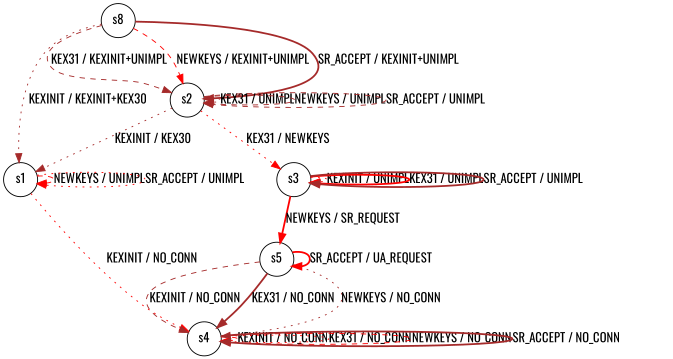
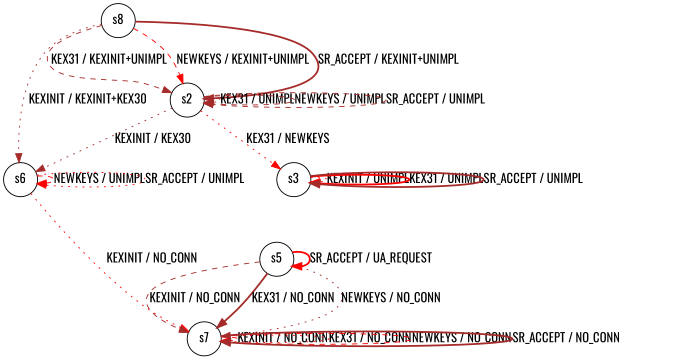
node "s1": label "s1" -> "s6"
edge "s3" -> "s5": removed, label "NEWKEYS / SR_REQUEST"
node "s4": label "s4" -> "s7"
